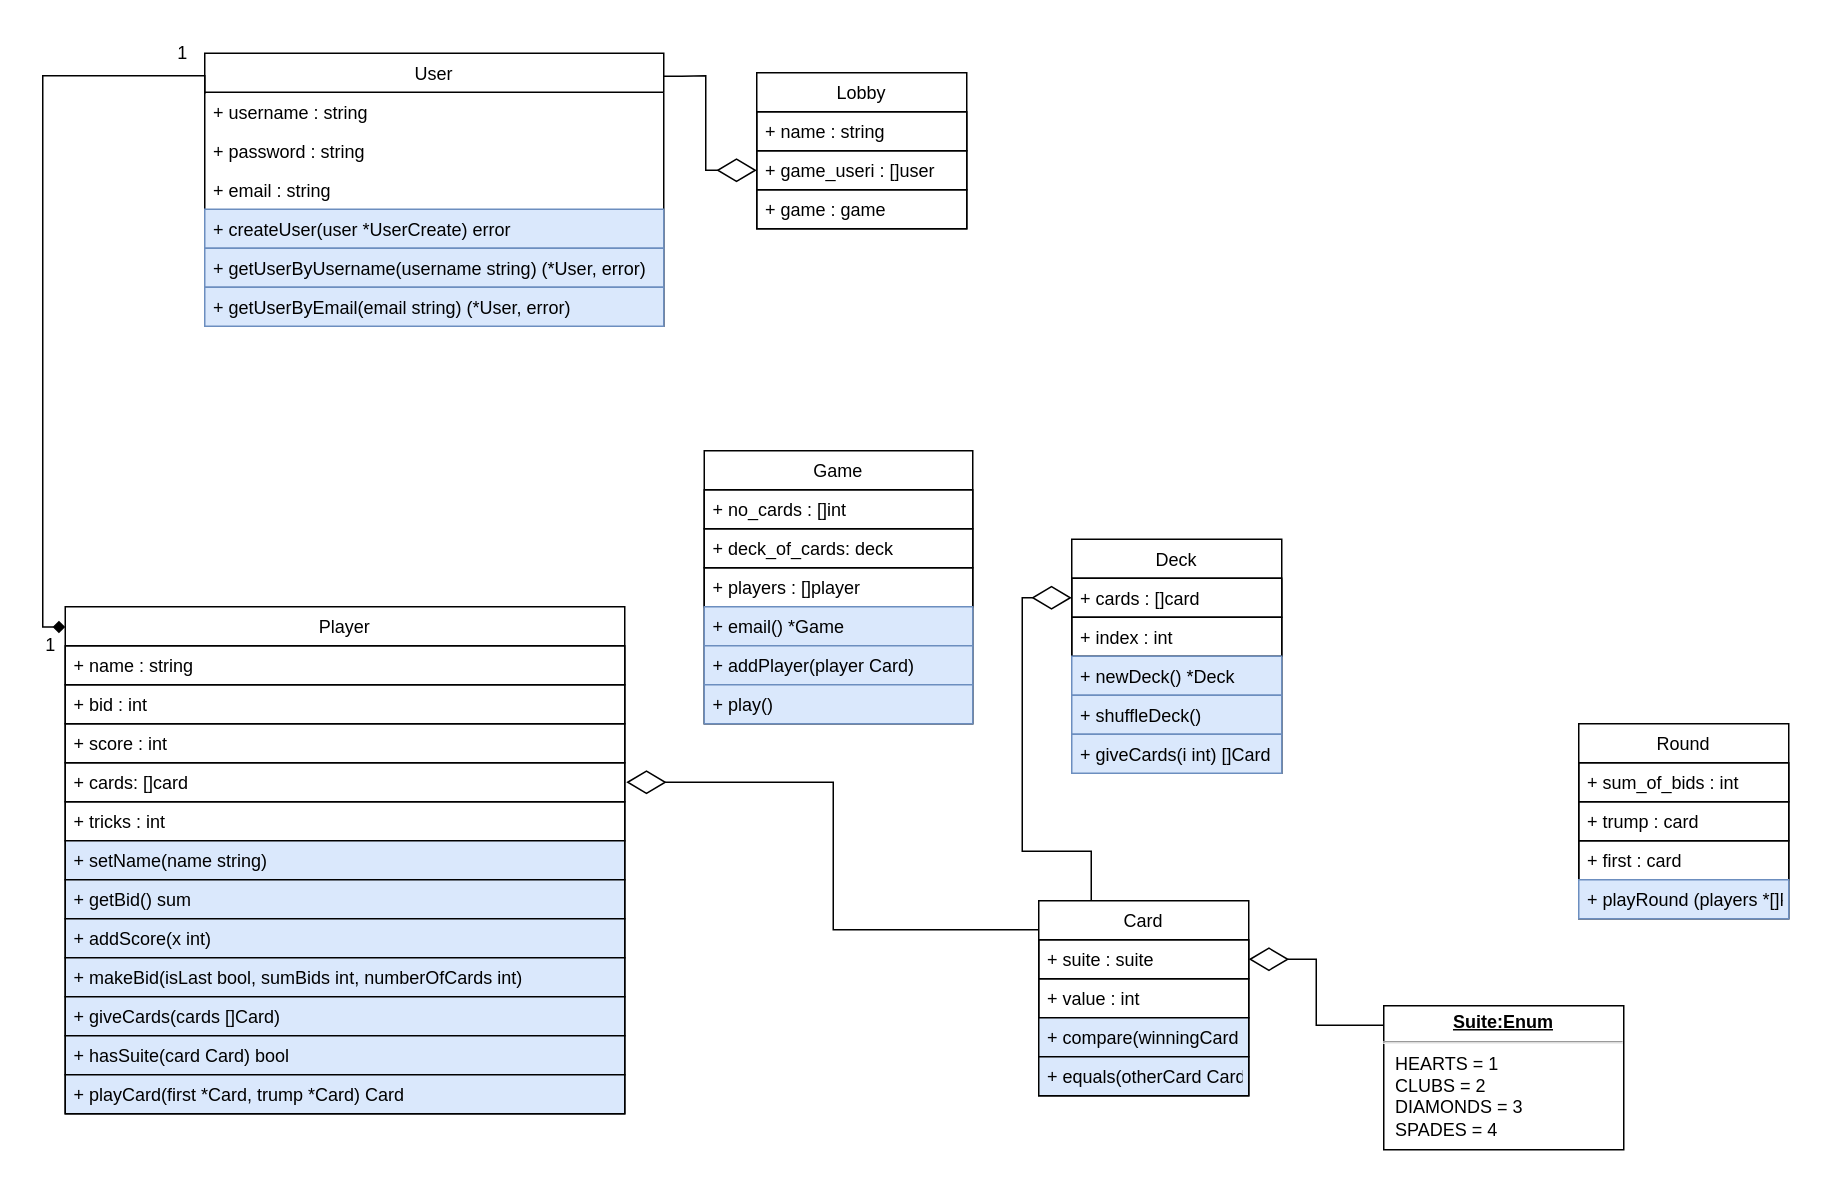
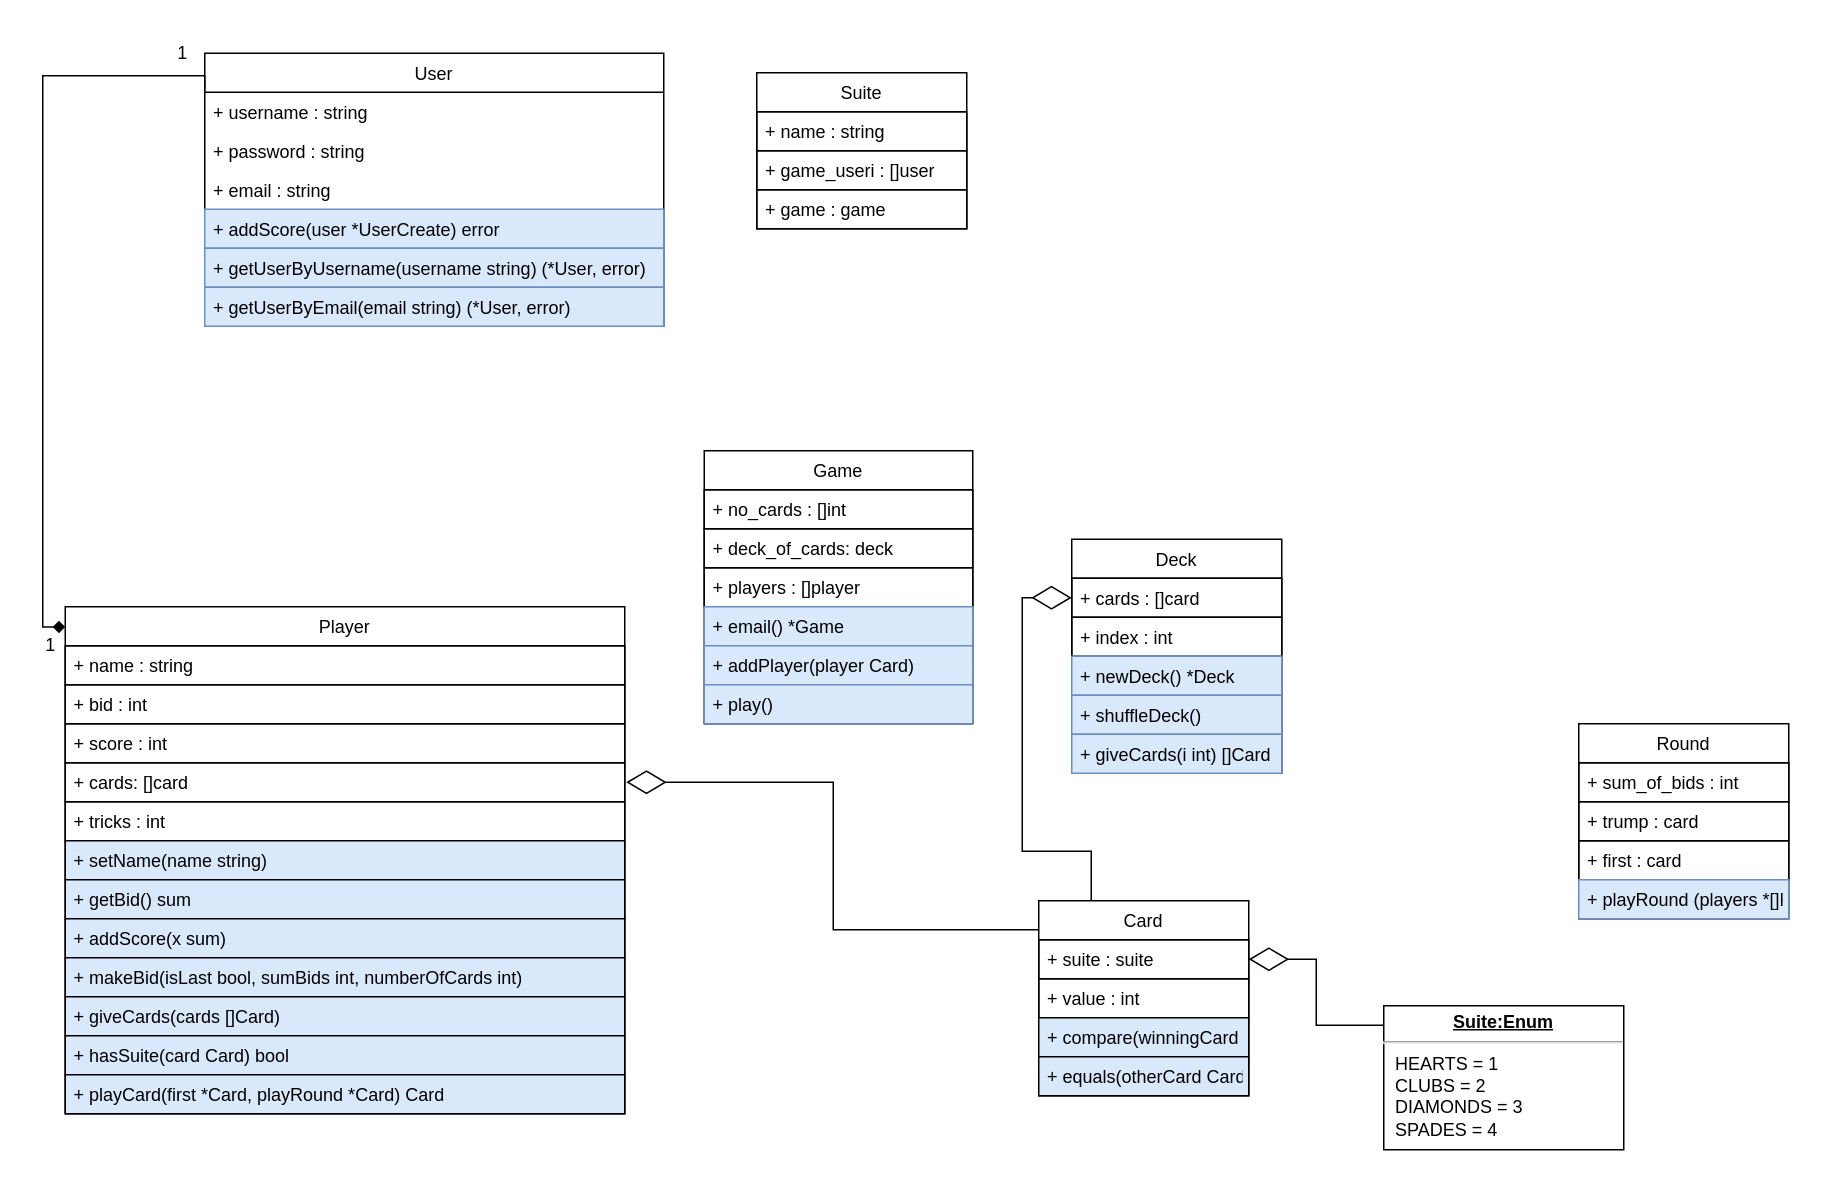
node "Lobby": label "Lobby" -> "Suite"
edge "User" -> "+ game_useri : []user": removed
node "+ createUser(user *UserCreate) error": label "+ createUser(user *UserCreate) error" -> "+ addScore(user *UserCreate) error"
node "+ addScore(x int)": label "+ addScore(x int)" -> "+ addScore(x sum)"
node "+ playCard(first *Card, trump *Card) Card": label "+ playCard(first *Card, trump *Card) Card" -> "+ playCard(first *Card, playRound *Card) Card"
